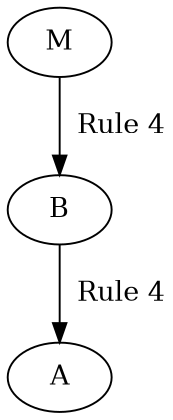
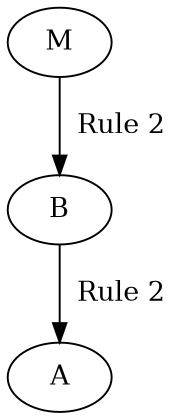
edge "M" -> "B": label "  Rule 4" -> "  Rule 2"
edge "B" -> "A": label "  Rule 4" -> "  Rule 2"
